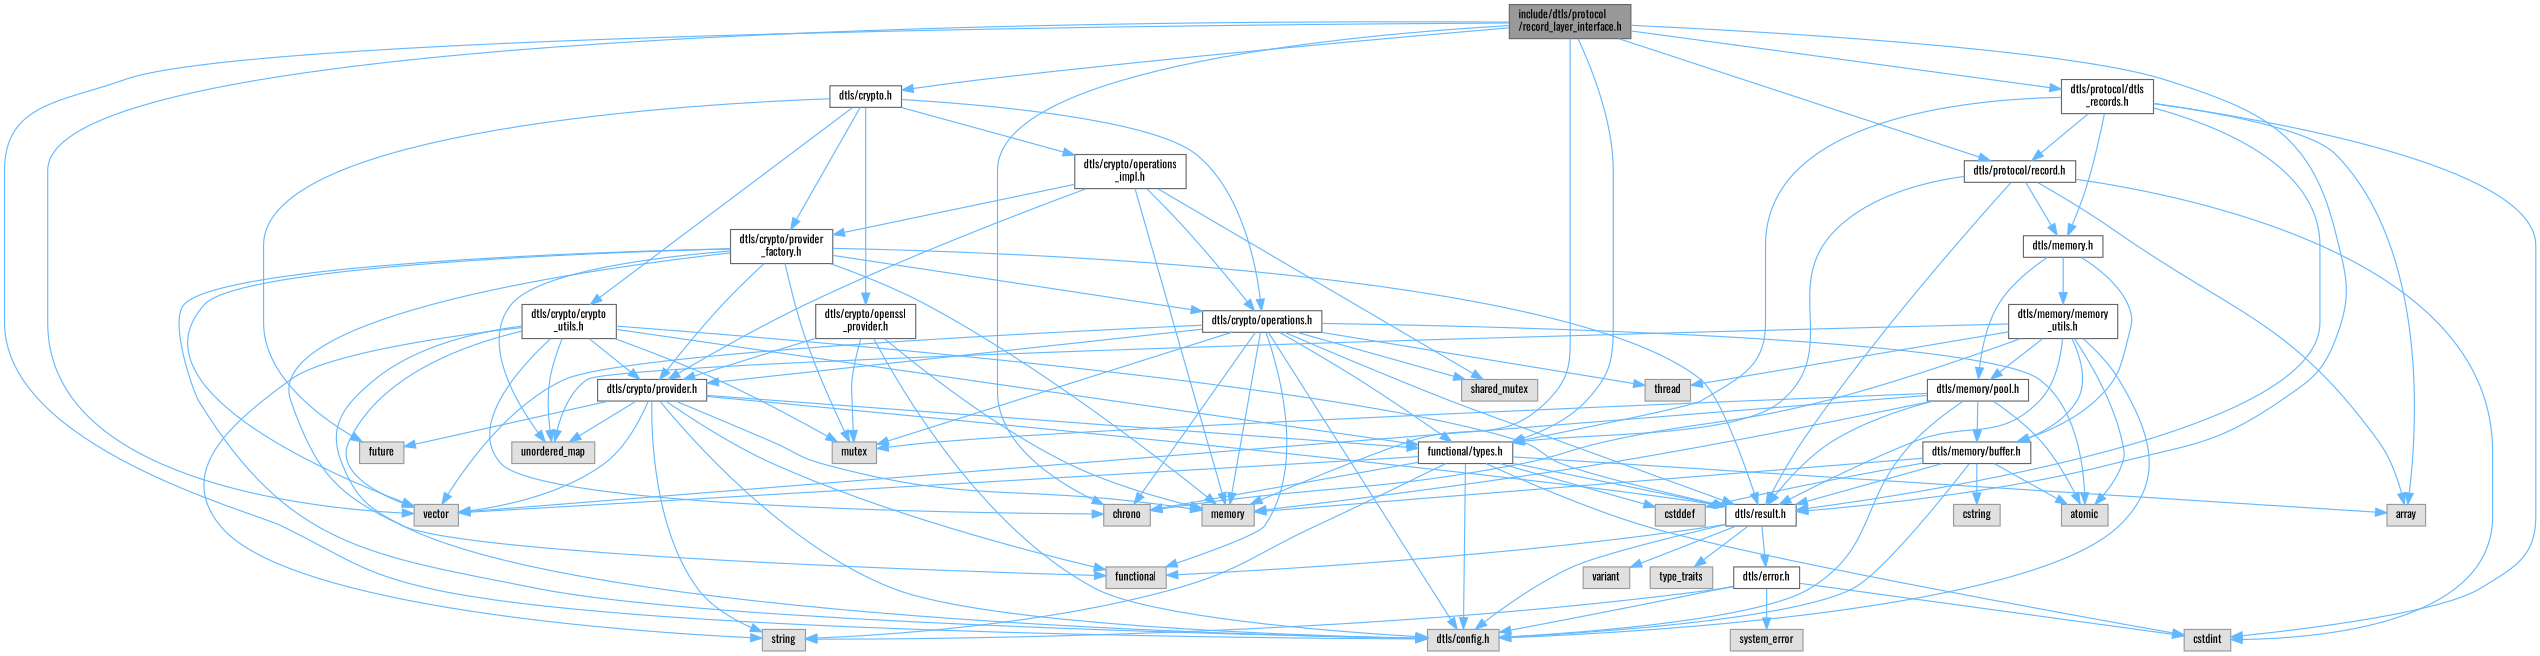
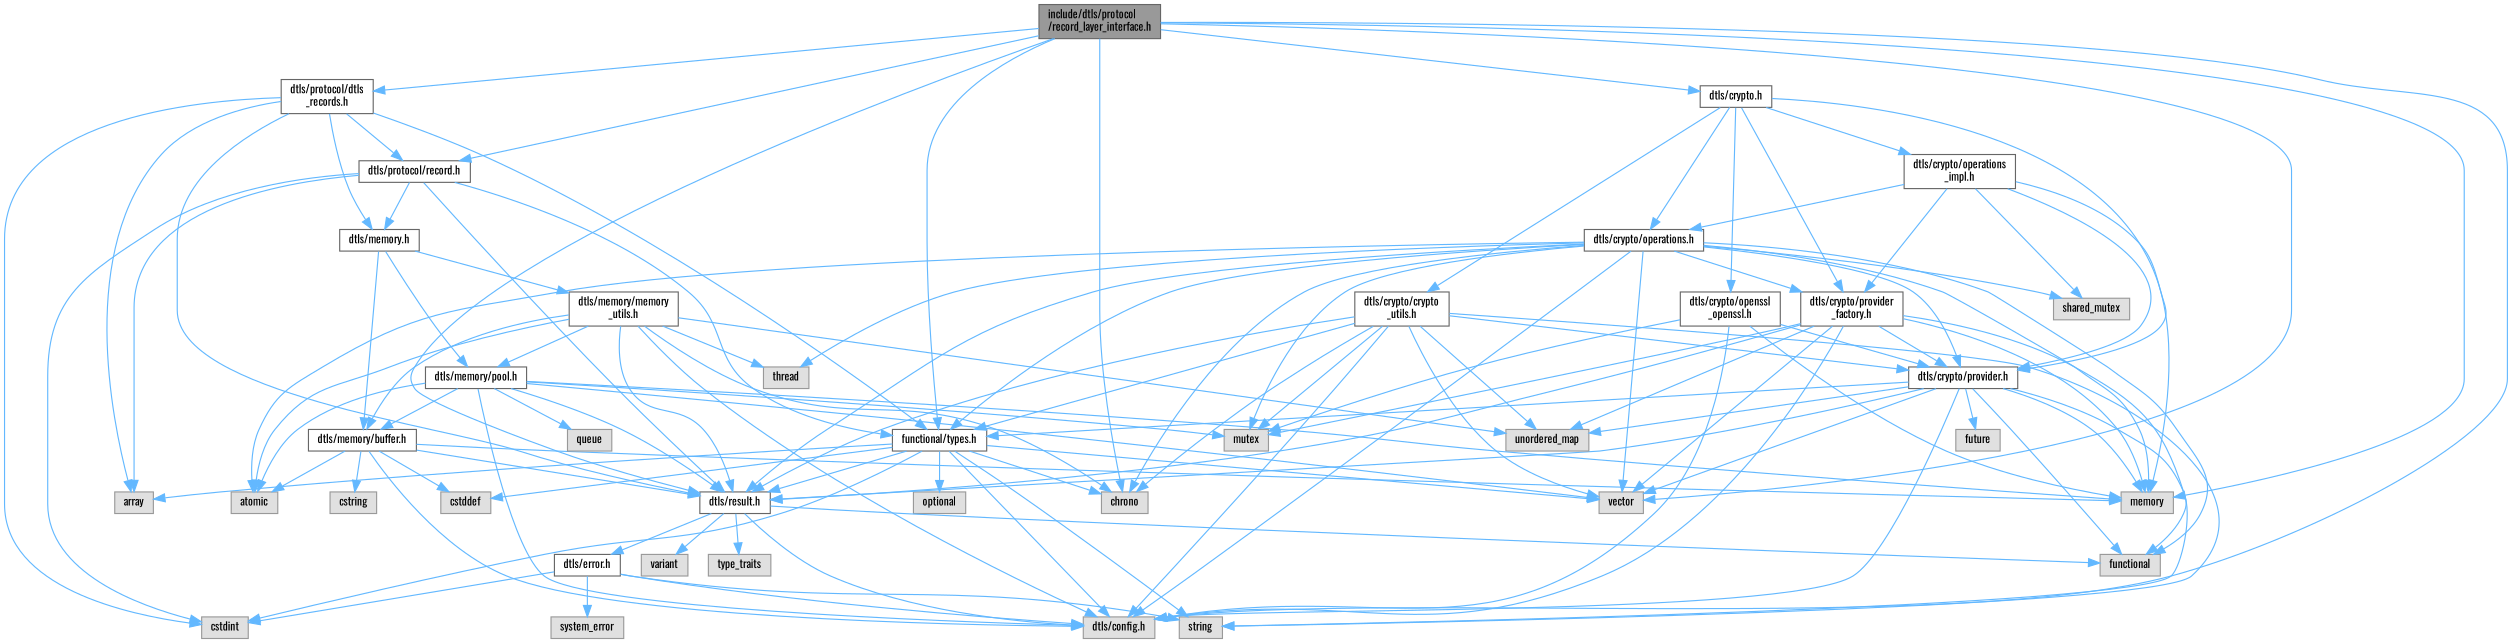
edge "dtls/crypto.h" -> "future": now "dtls/crypto.h" -> "dtls/crypto/provider.h"
edge "dtls/crypto/provider _factory.h" -> "dtls/crypto/operations.h": reversed
node "dtls/crypto/openssl _provider.h": label "dtls/crypto/openssl _provider.h" -> "dtls/crypto/openssl _openssl.h"
node "queue": added
node "optional": added
